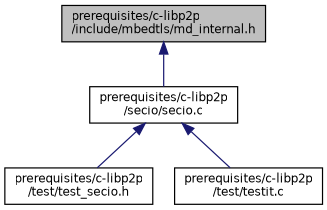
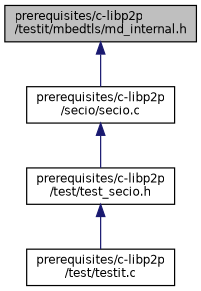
node "prerequisites/c-libp2p /include/mbedtls/md_internal.h": label "prerequisites/c-libp2p /include/mbedtls/md_internal.h" -> "prerequisites/c-libp2p /testit/mbedtls/md_internal.h"
edge "prerequisites/c-libp2p /test/testit.c" -> "prerequisites/c-libp2p /secio/secio.c": now "prerequisites/c-libp2p /test/testit.c" -> "prerequisites/c-libp2p /test/test_secio.h"
